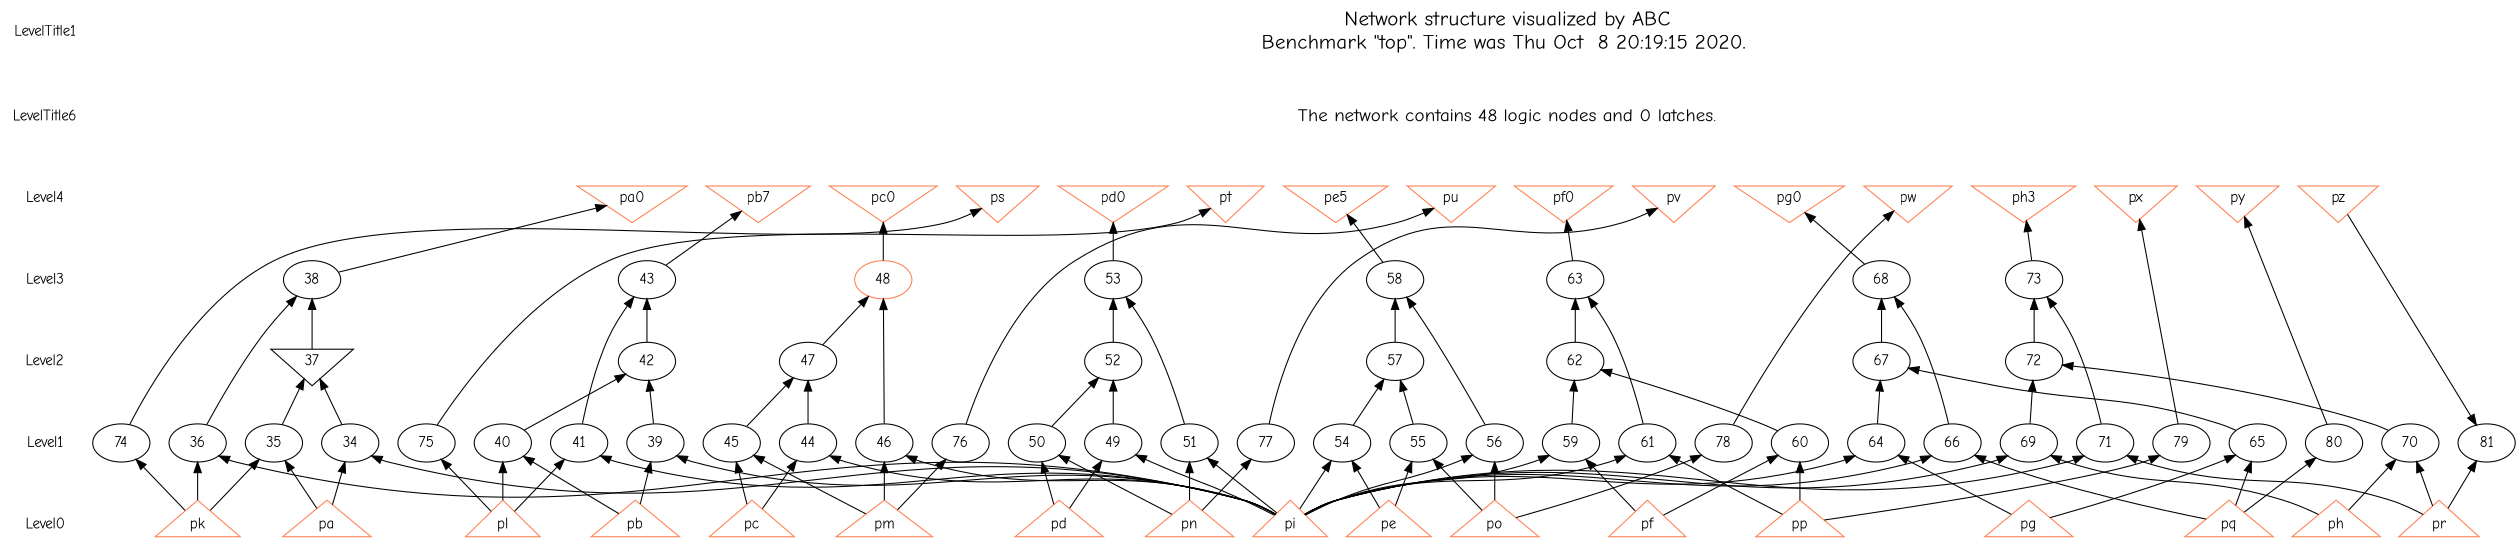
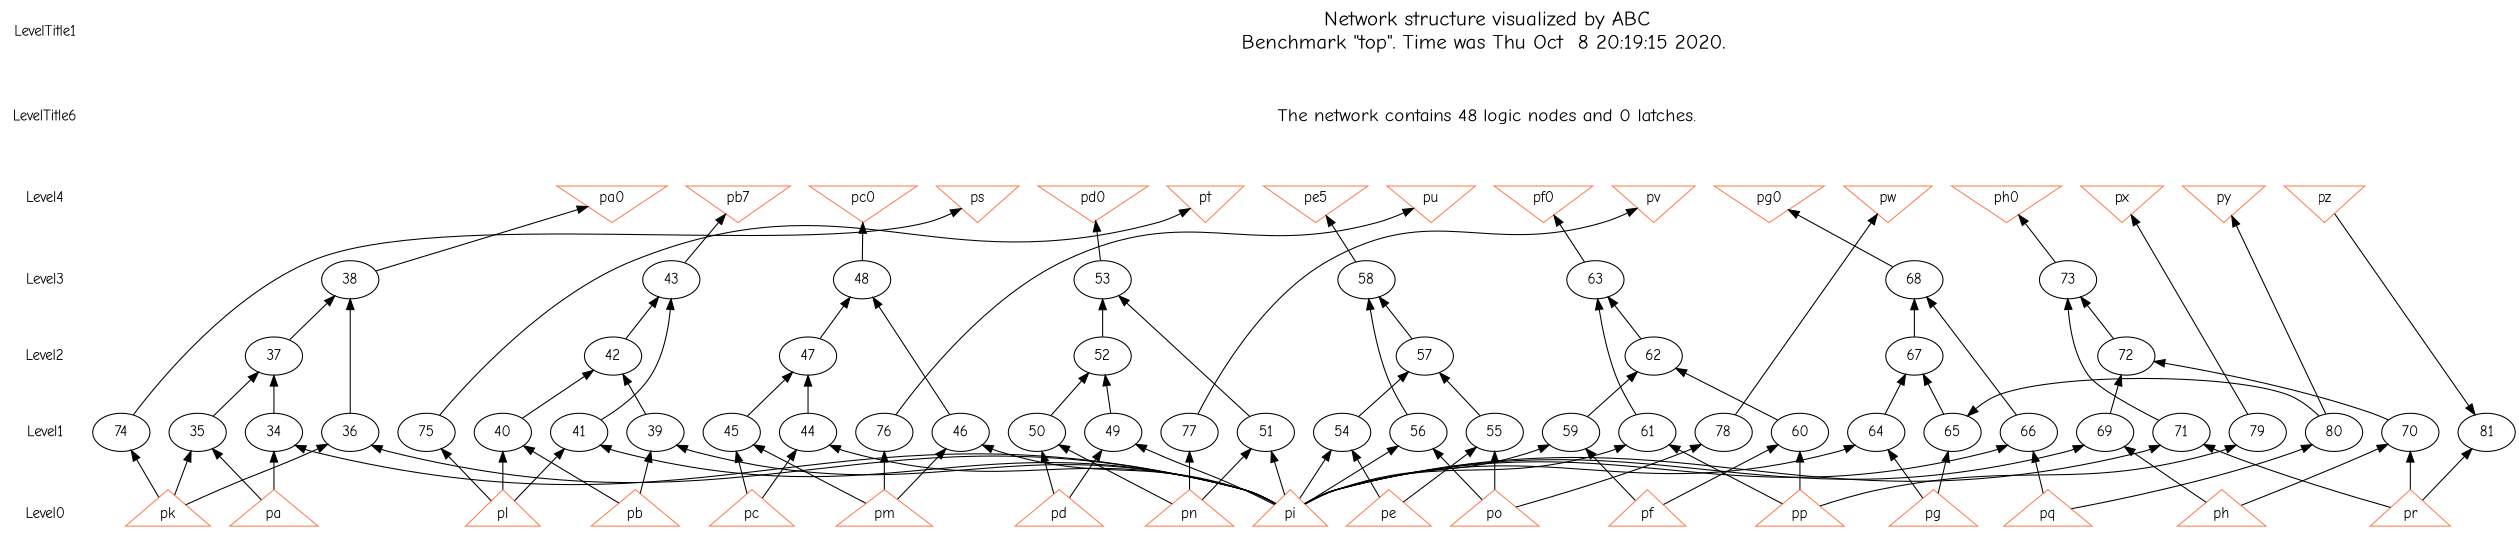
node "ph3": label "ph3" -> "ph0"
node "48": color coral -> black
node "37": shape invtriangle -> ellipse
edge "pq" -> "65": now "80" -> "65"
